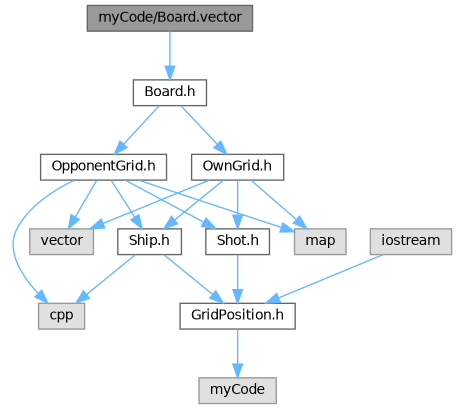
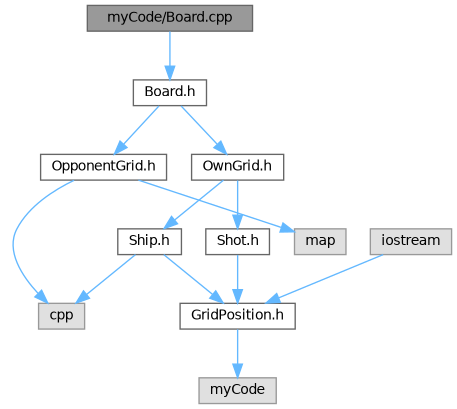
node "myCode/Board.vector": label "myCode/Board.vector" -> "myCode/Board.cpp"
edge "OpponentGrid.h" -> "Ship.h": removed
edge "OwnGrid.h" -> "map": removed
edge "OpponentGrid.h" -> "Shot.h": removed
node "vector": removed
